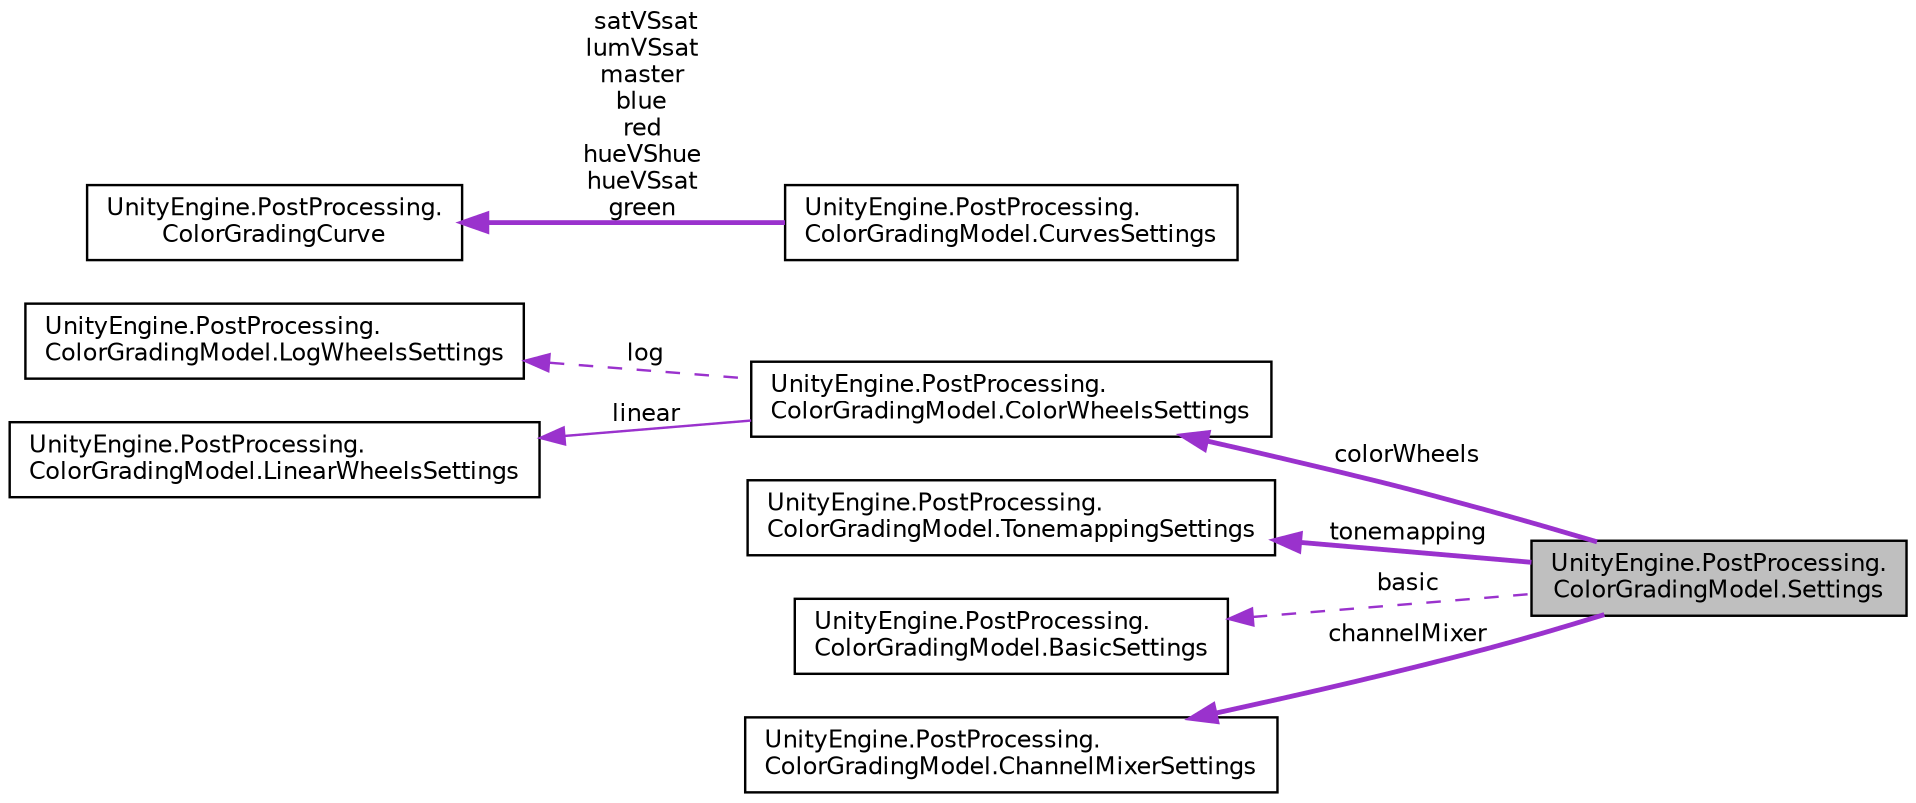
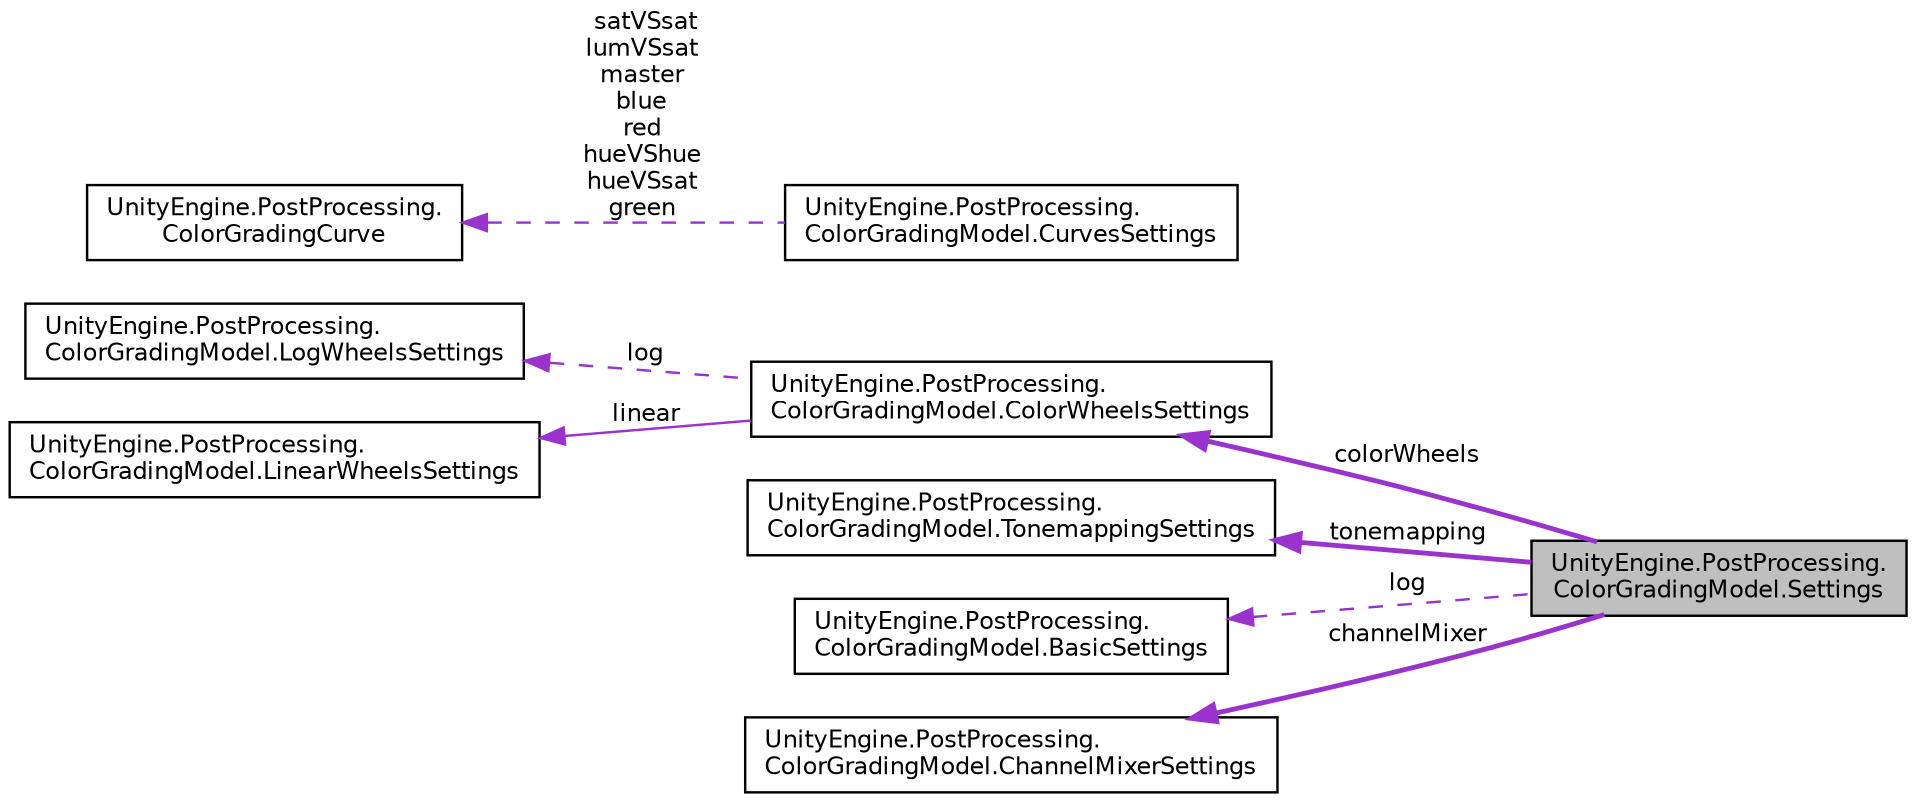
edge "UnityEngine.PostProcessing. ColorGradingModel.CurvesSettings" -> "UnityEngine.PostProcessing. ColorGradingCurve": style bold -> dashed
edge "UnityEngine.PostProcessing. ColorGradingModel.Settings" -> "UnityEngine.PostProcessing. ColorGradingModel.BasicSettings": label " basic" -> " log"
